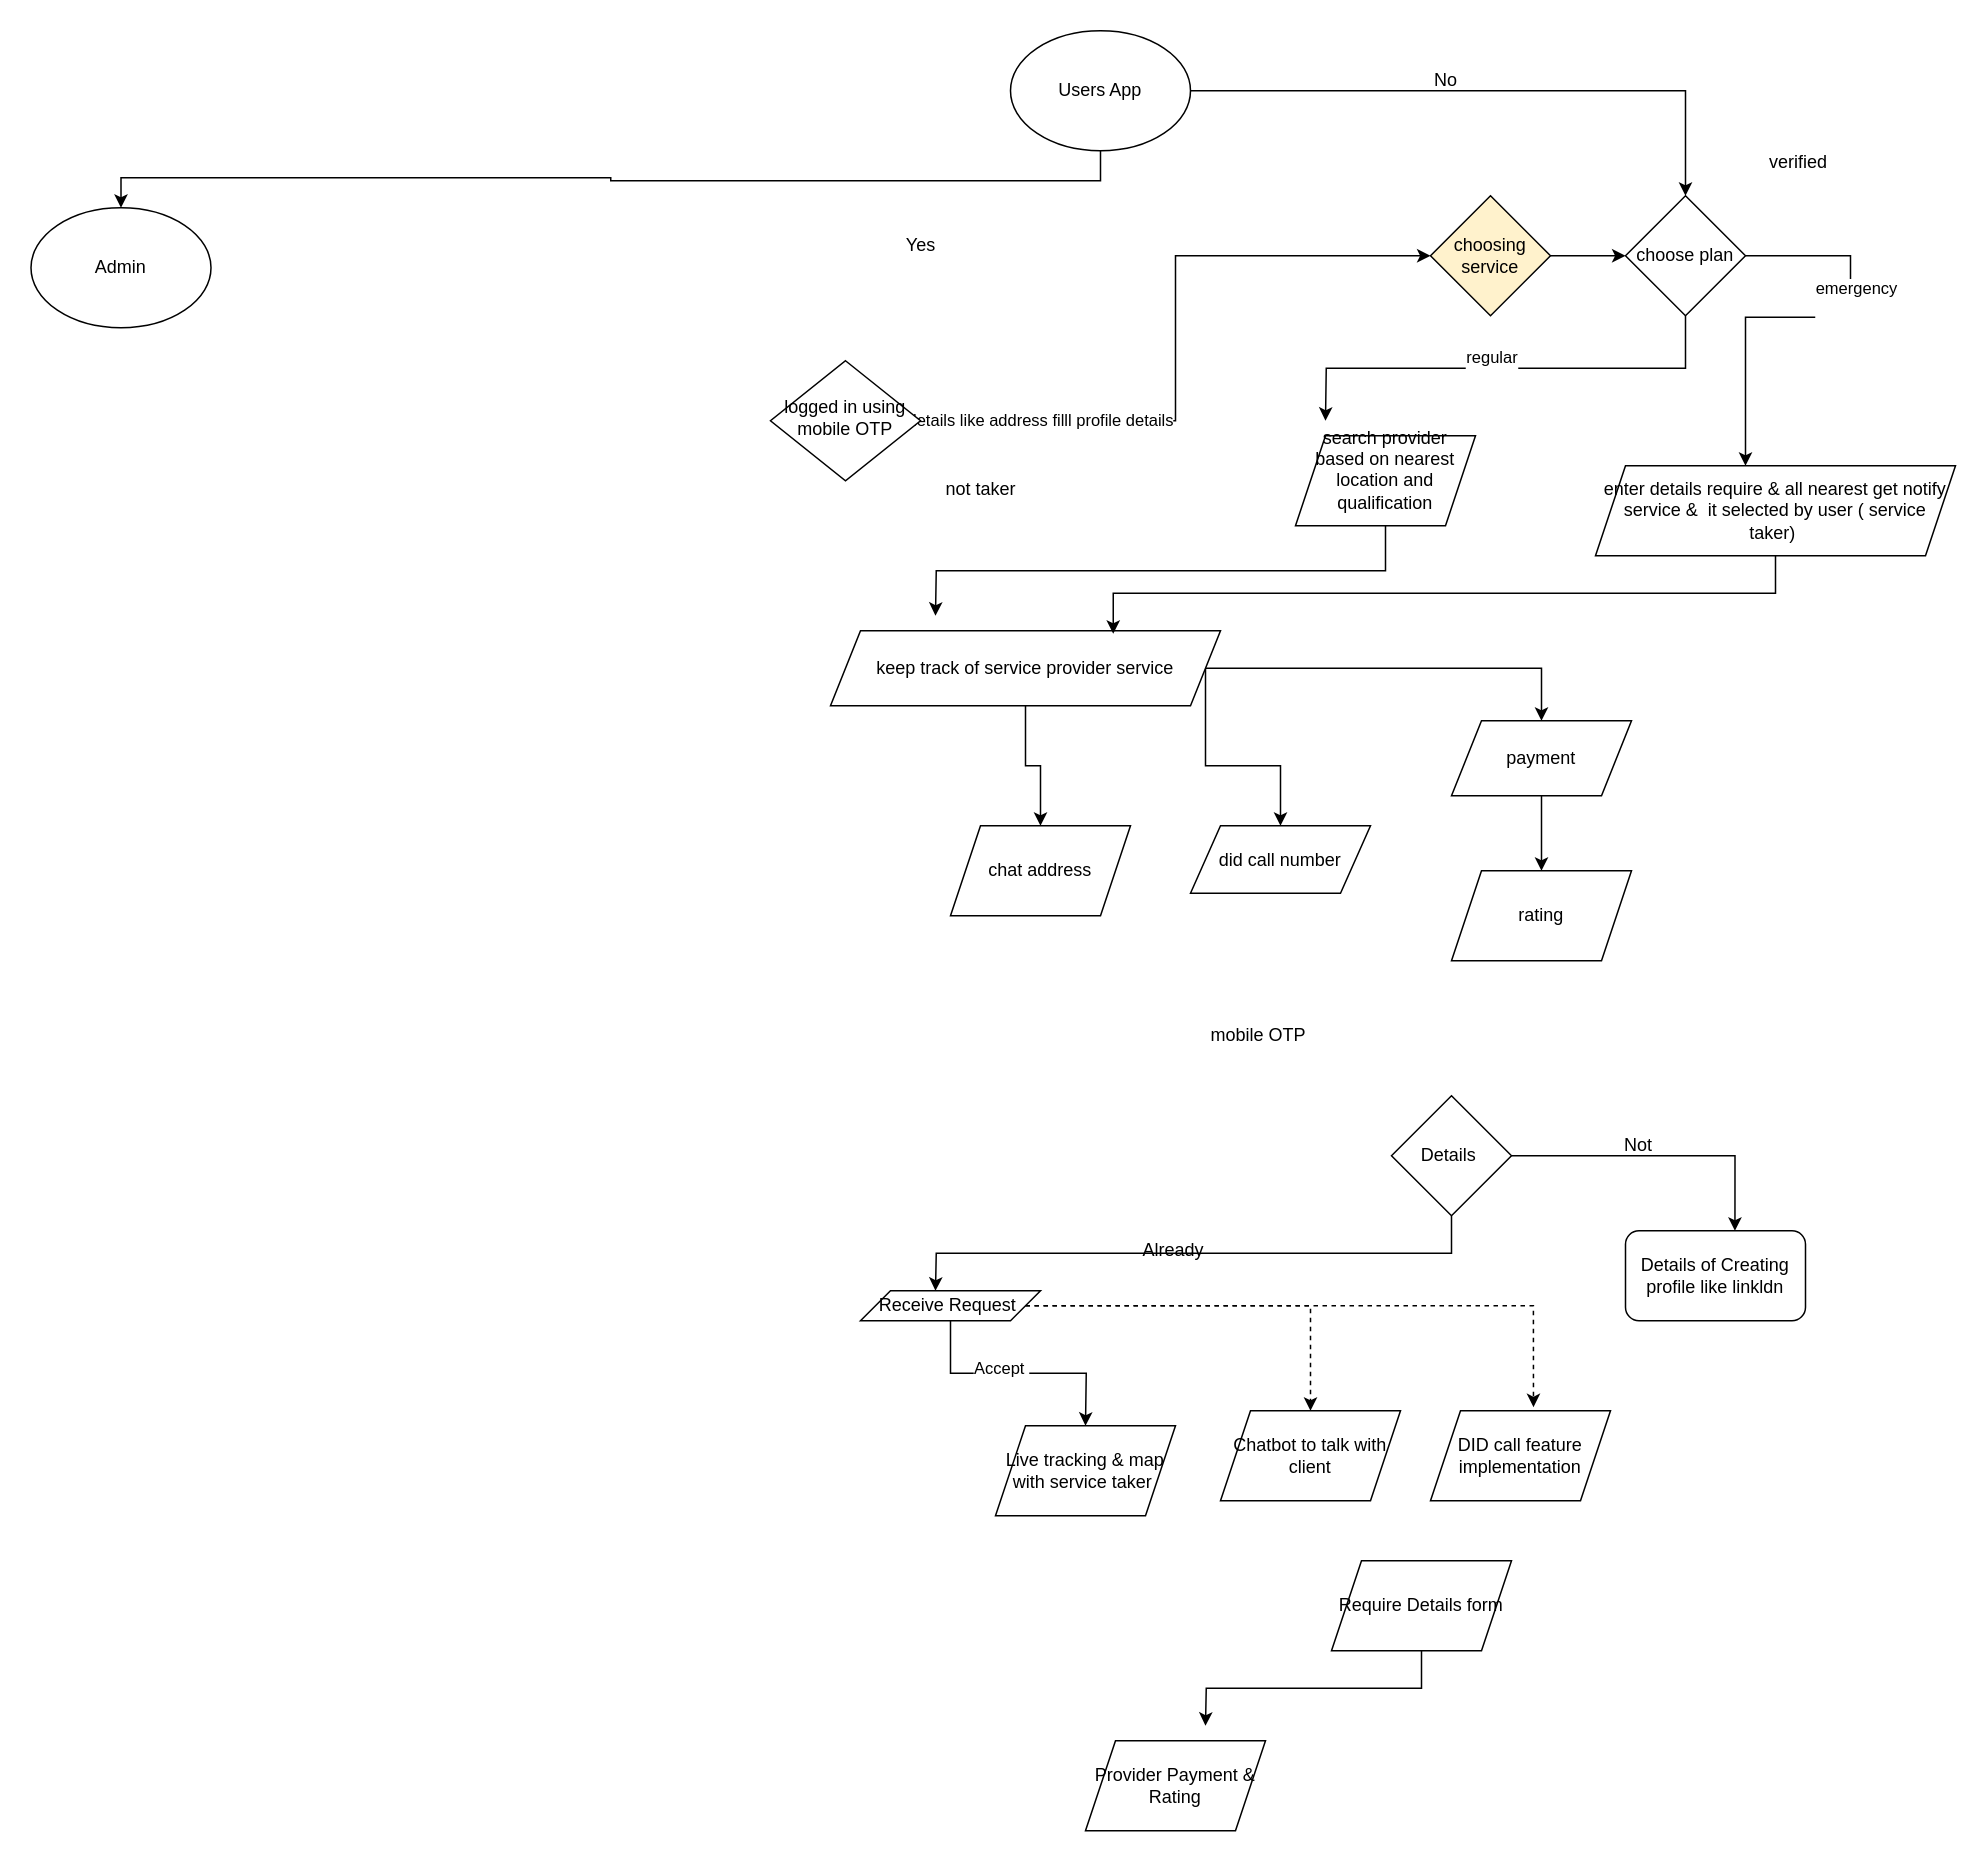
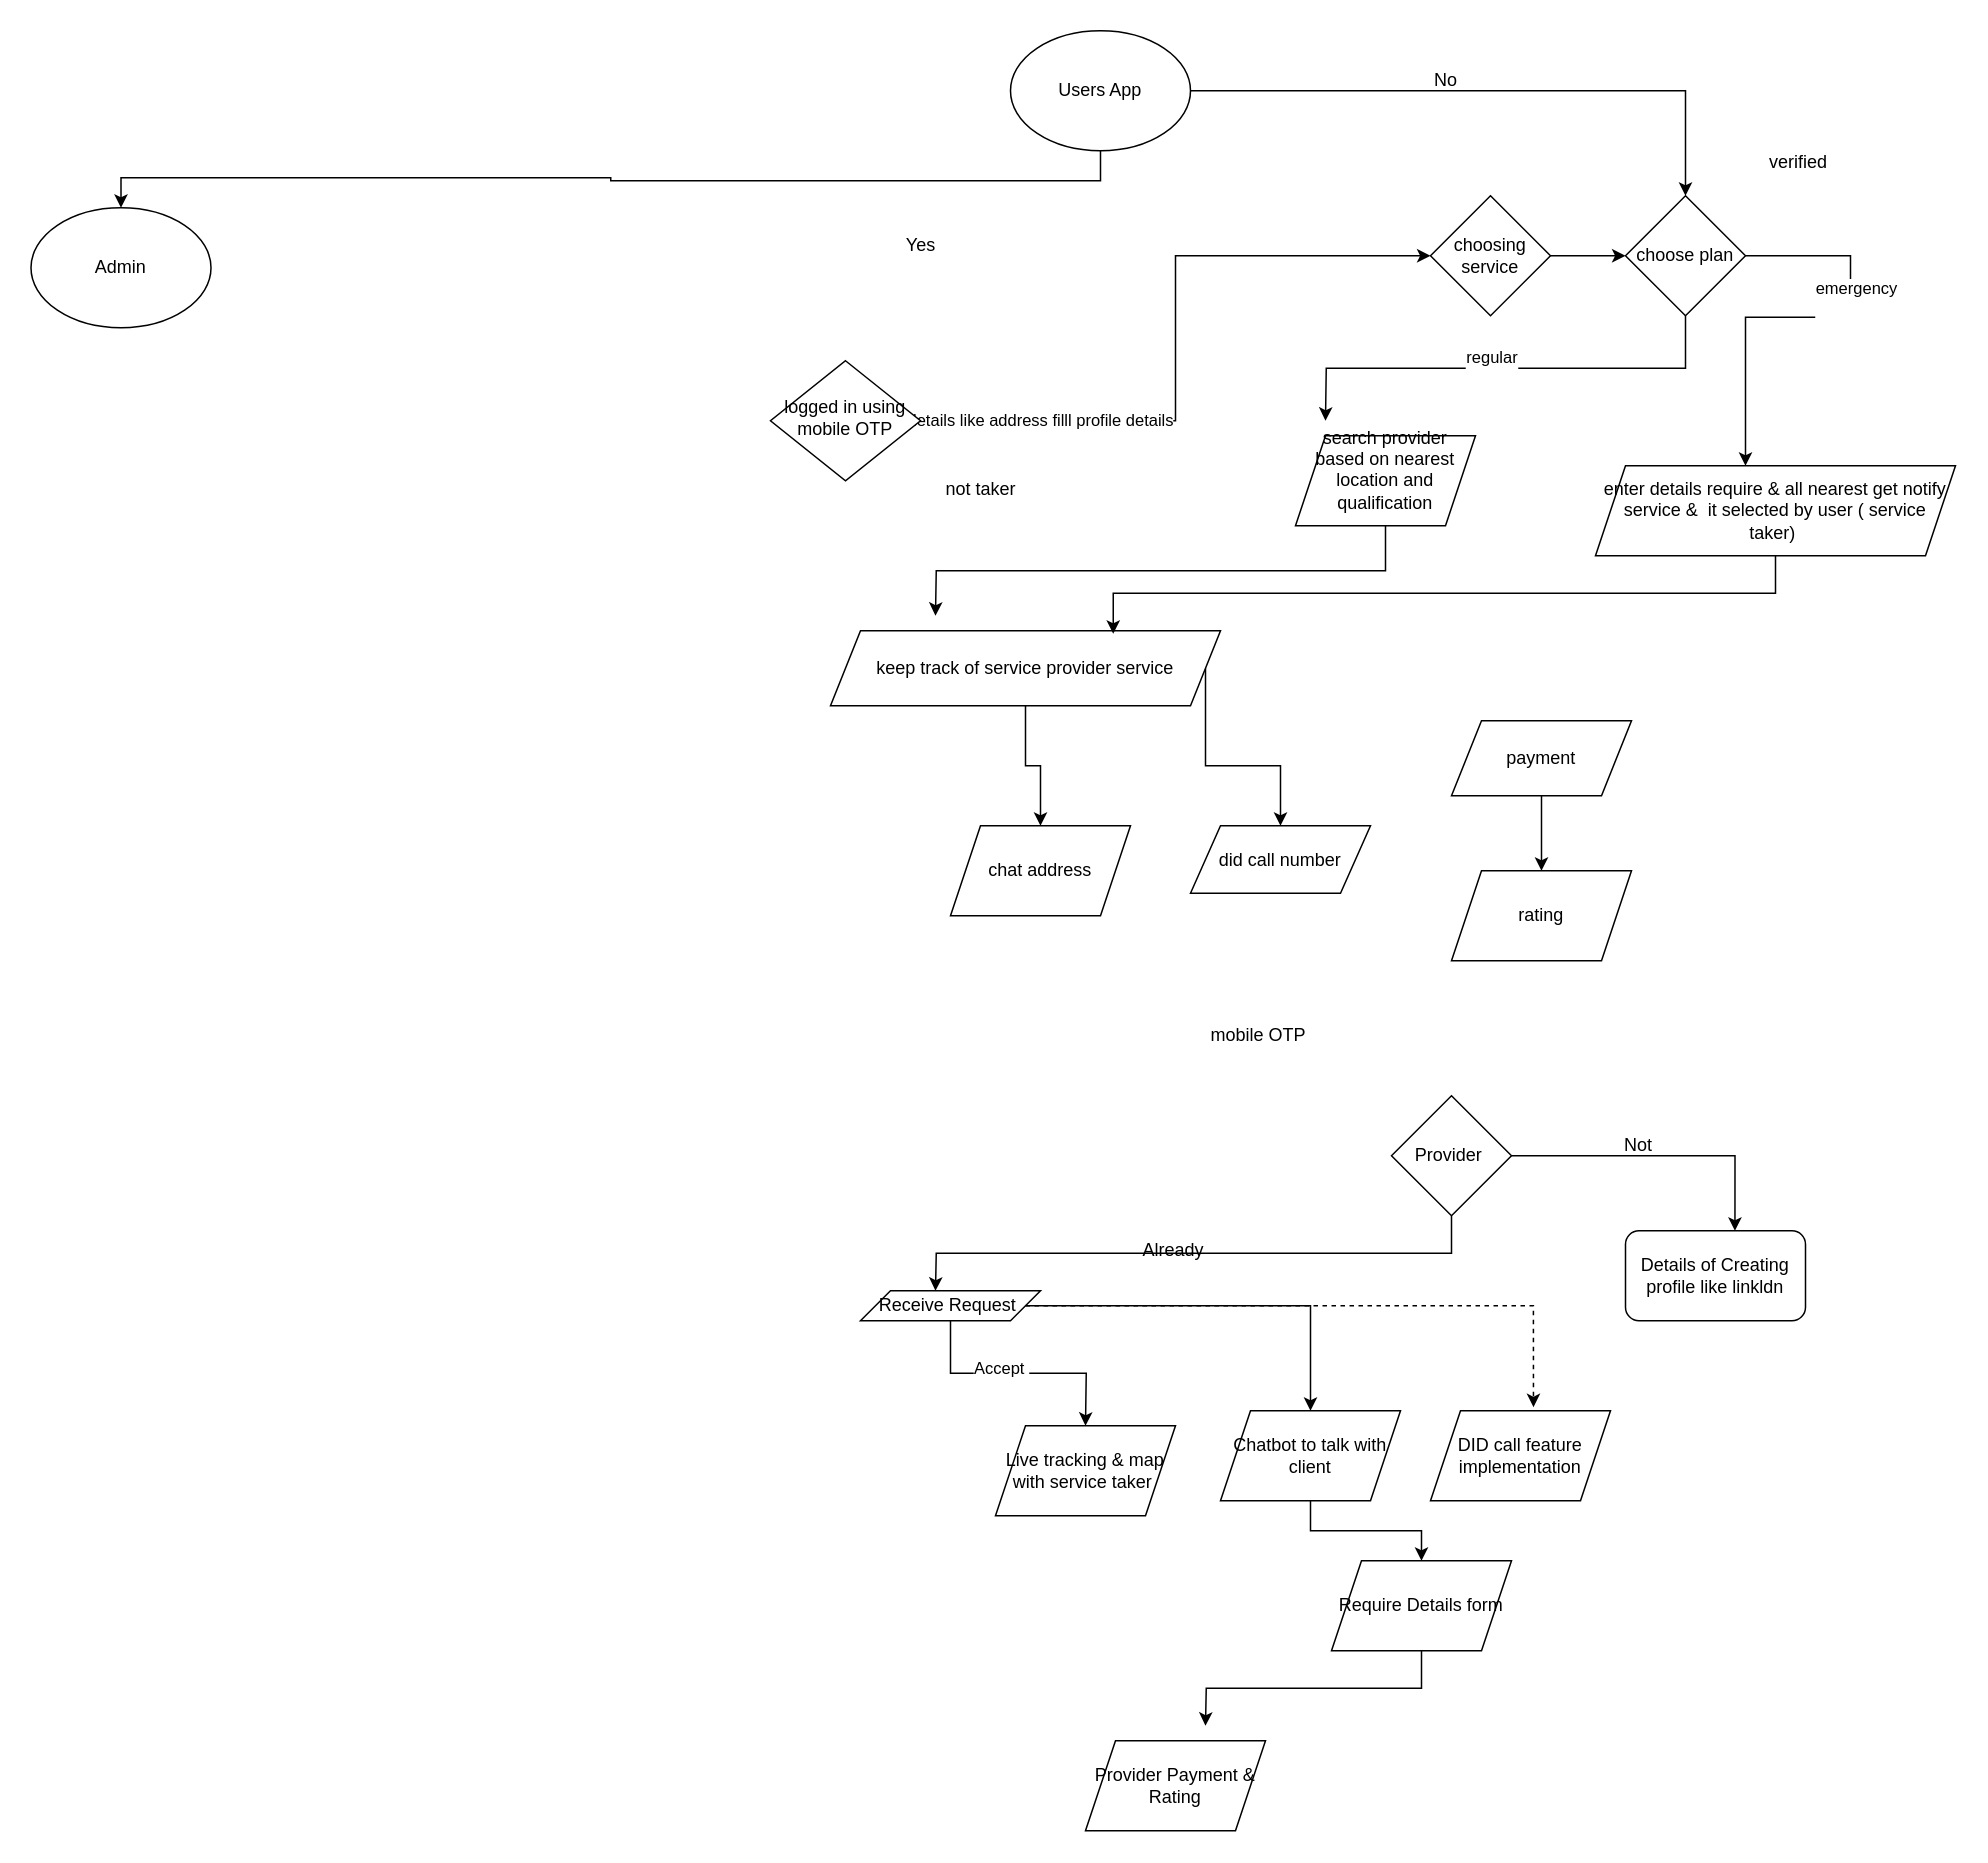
node "choosing service": fillcolor #fff2cc -> #ffffff
edge "keep track of service provider service" -> "payment": removed
node "Details": label "Details" -> "Provider"
edge "Receive Request" -> "Chatbot to talk with client": style dashed -> solid
edge "Chatbot to talk with client" -> "Require Details form": added
